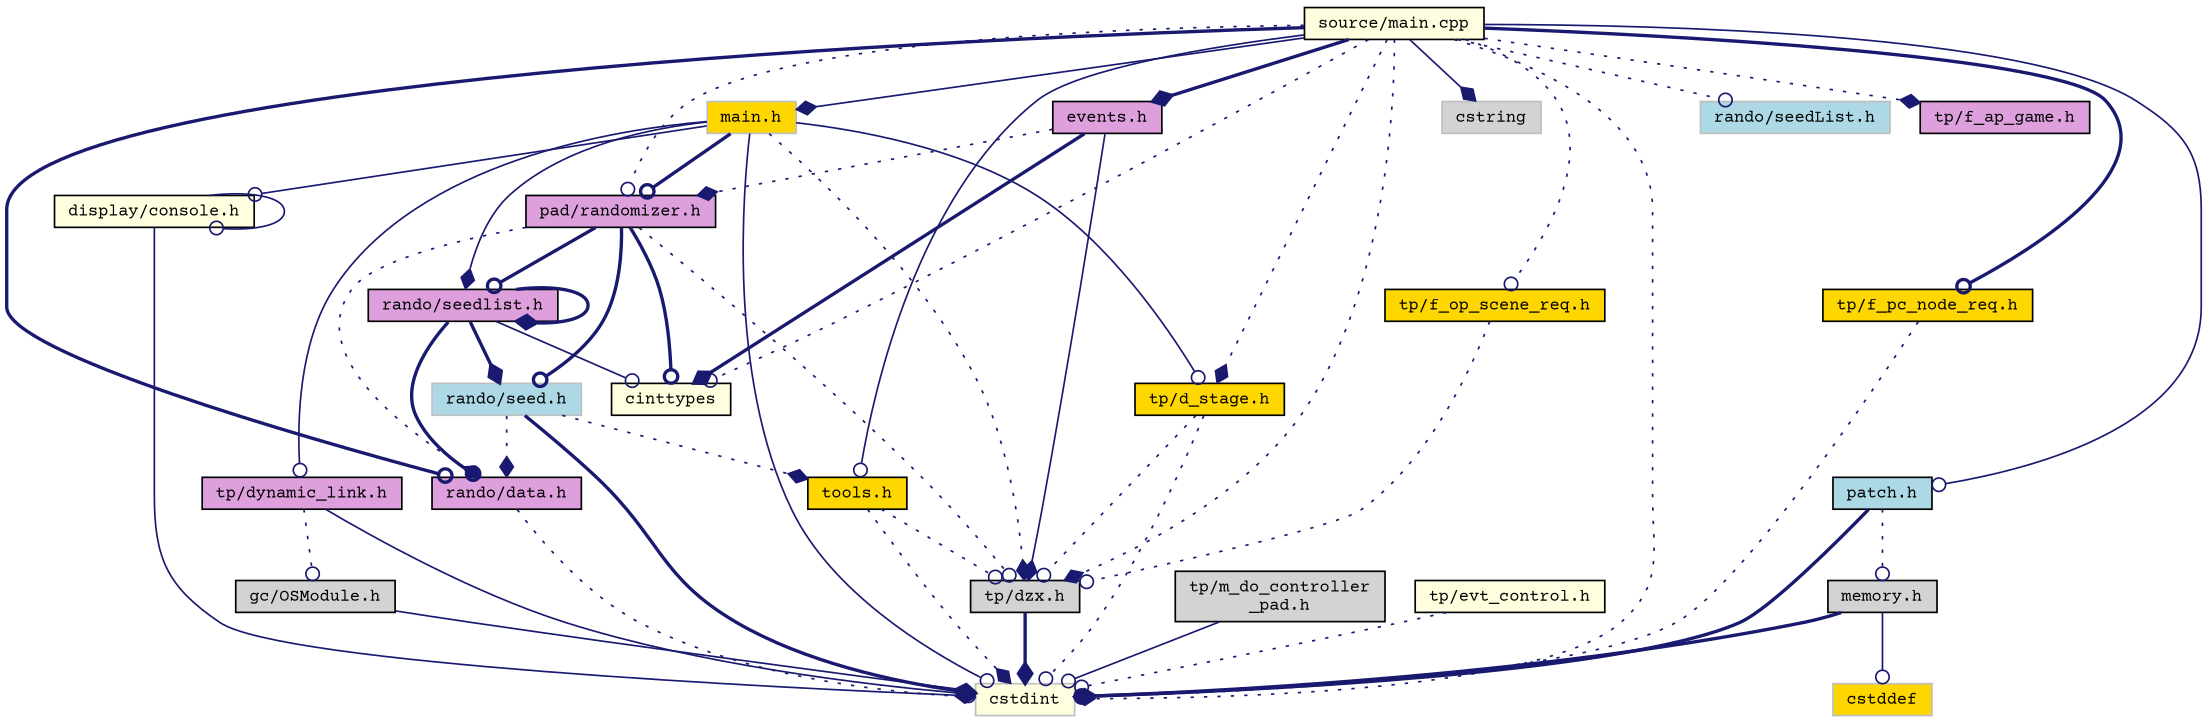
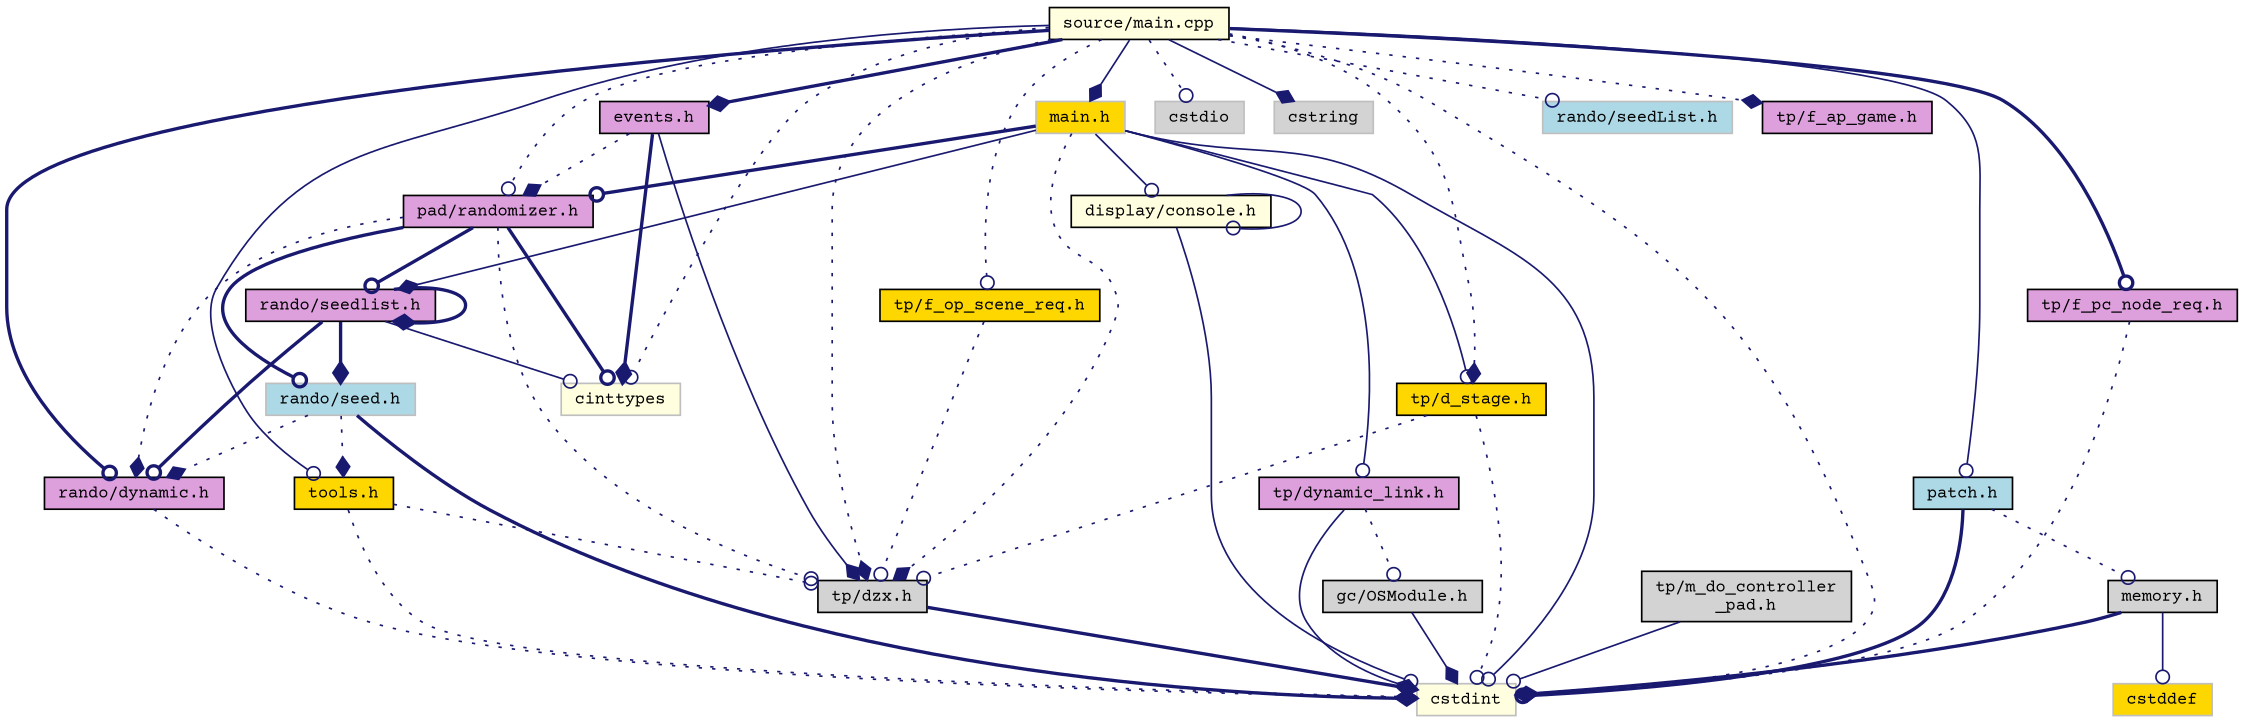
node "cstdio": added
node "tp/f_pc_node_req.h": fillcolor gold -> plum
node "cinttypes": color black -> grey75
node "rando/data.h": label "rando/data.h" -> "rando/dynamic.h"
node "tp/evt_control.h": removed
